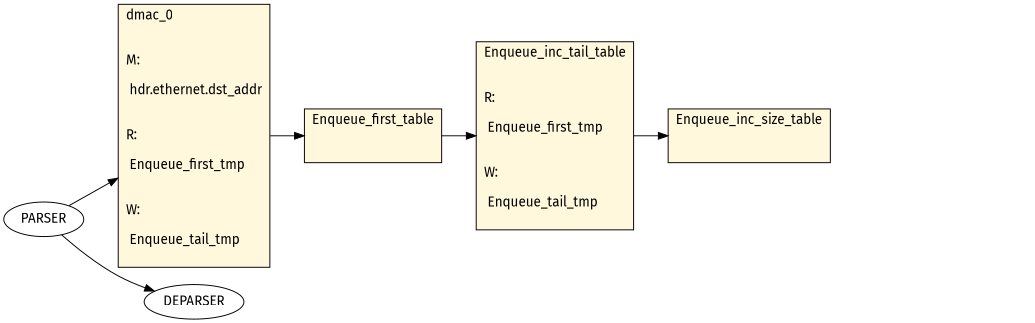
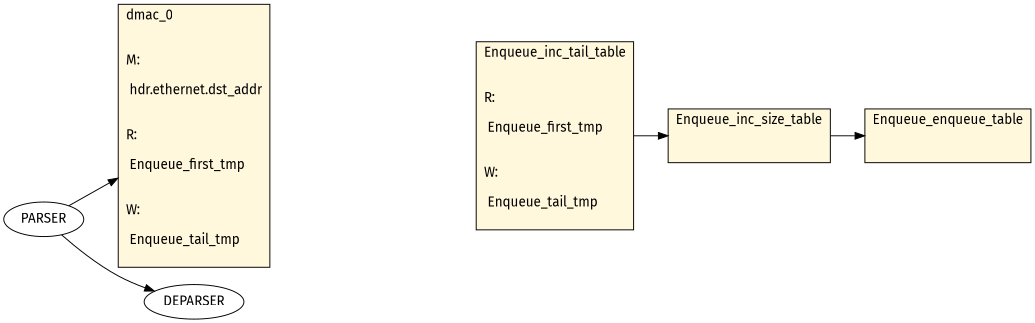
node "Enqueue_first_table": removed
node "Enqueue_enqueue_table": added
